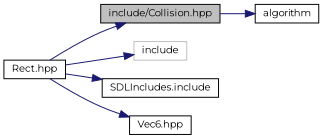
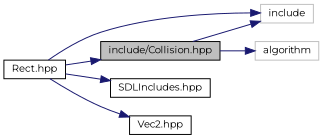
node "algorithm": color black -> grey75
edge "include/Collision.hpp" -> "include": added
node "SDLIncludes.include": label "SDLIncludes.include" -> "SDLIncludes.hpp"
node "Vec6.hpp": label "Vec6.hpp" -> "Vec2.hpp"
